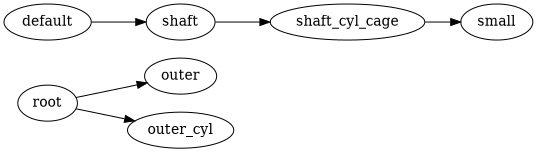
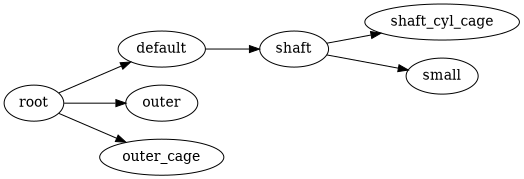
edge "shaft_cyl_cage" -> "small": now "shaft" -> "small"
edge "root" -> "default": added
node "outer_cyl": label "outer_cyl" -> "outer_cage"
